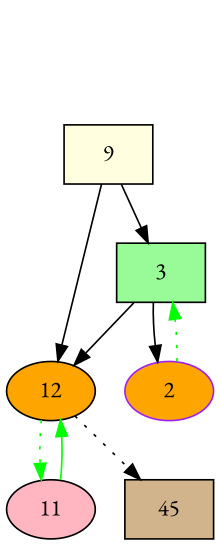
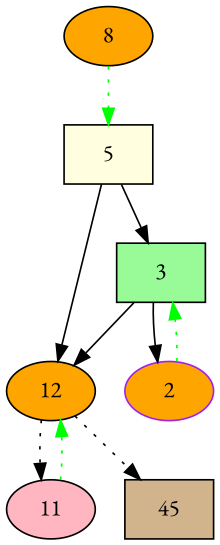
node "8": added
node "9": label "9" -> "5"
edge "12" -> "11": color green -> black
edge "11" -> "12": style solid -> dotted
